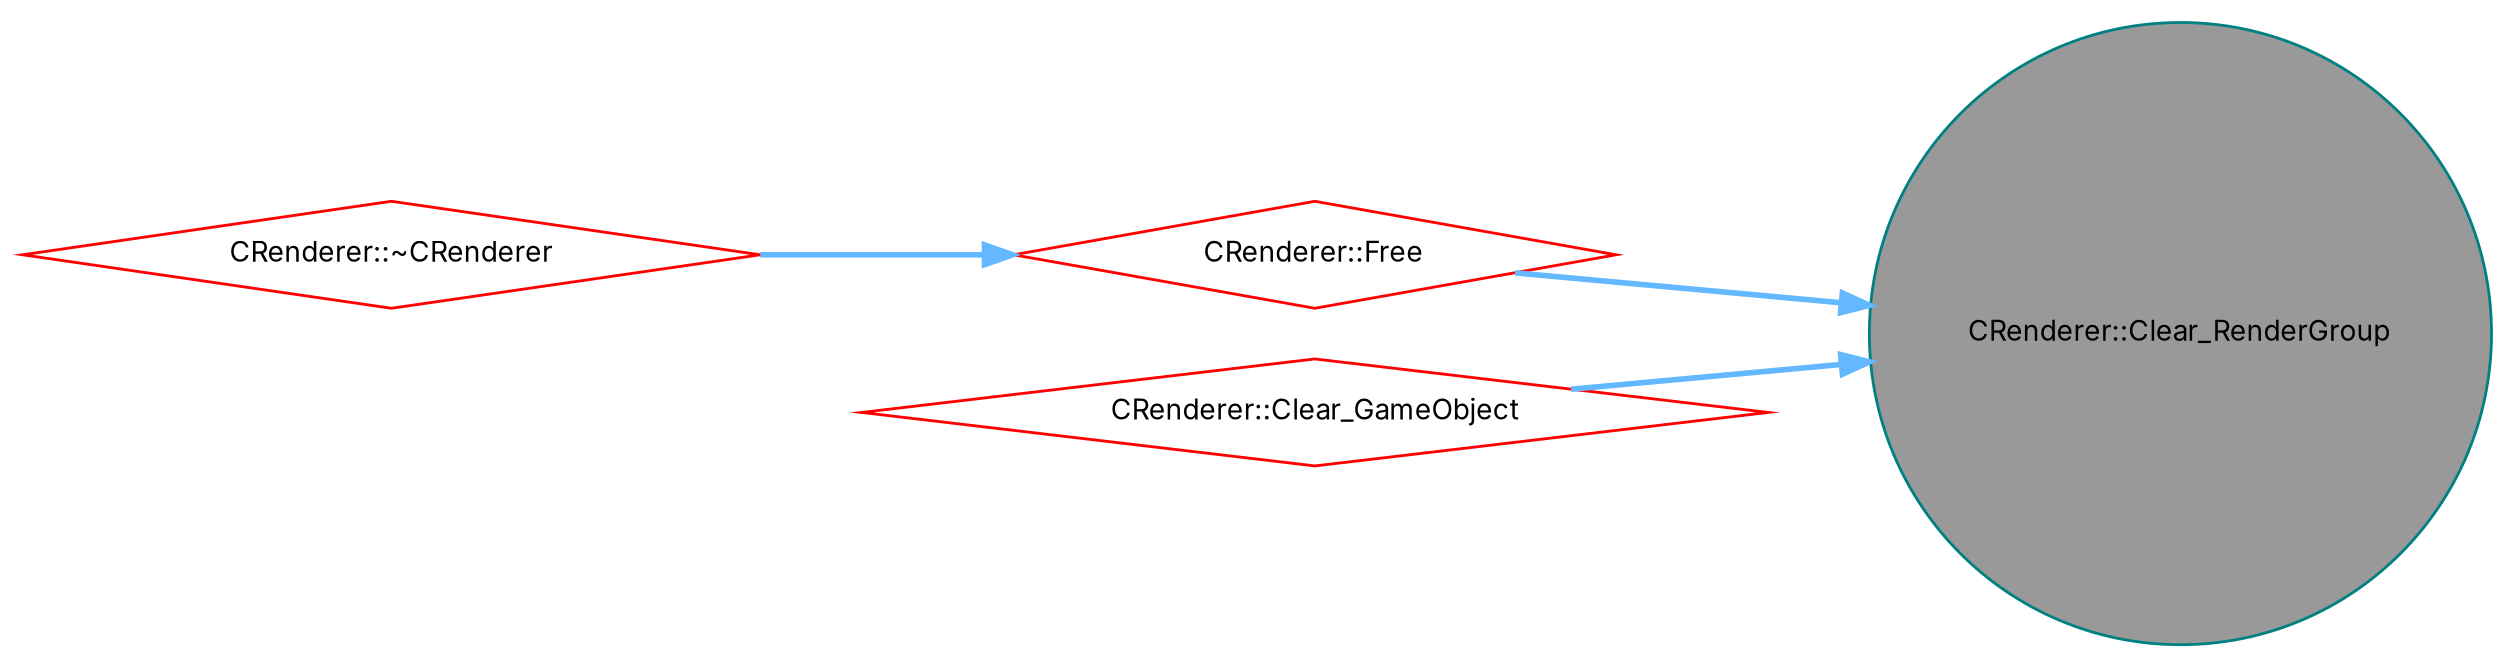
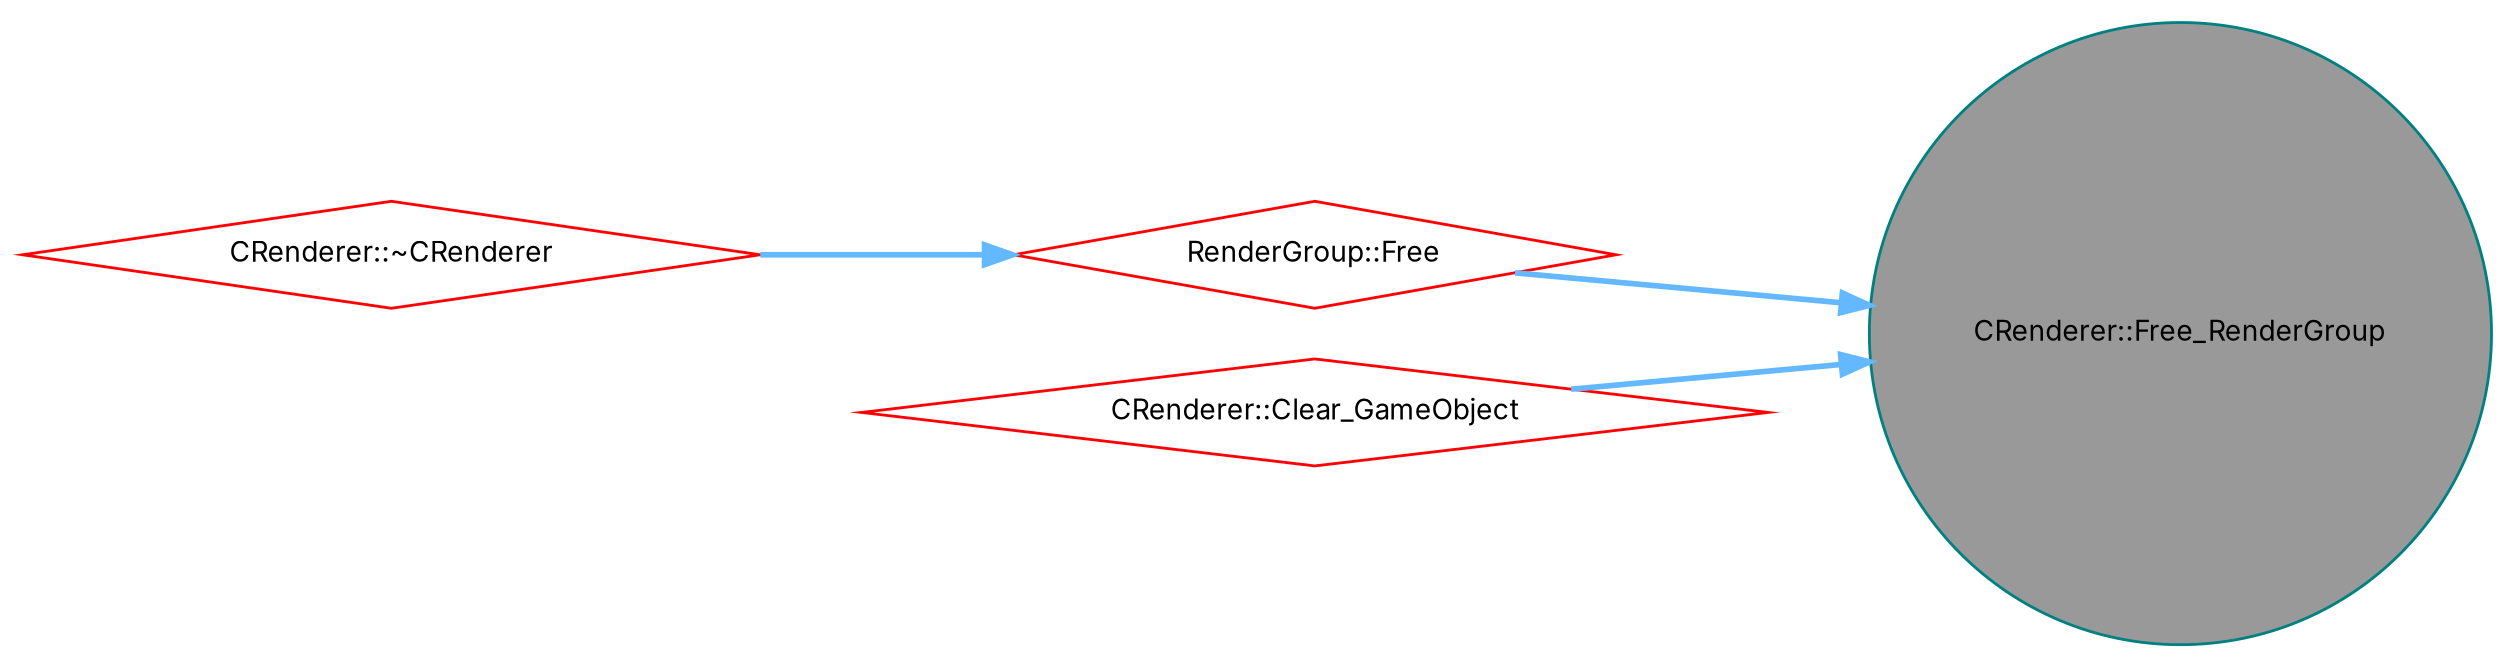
node "CRenderer::Free": label "CRenderer::Free" -> "RenderGroup::Free"
node "CRenderer::Clear_RenderGroup": label "CRenderer::Clear_RenderGroup" -> "CRenderer::Free_RenderGroup"
